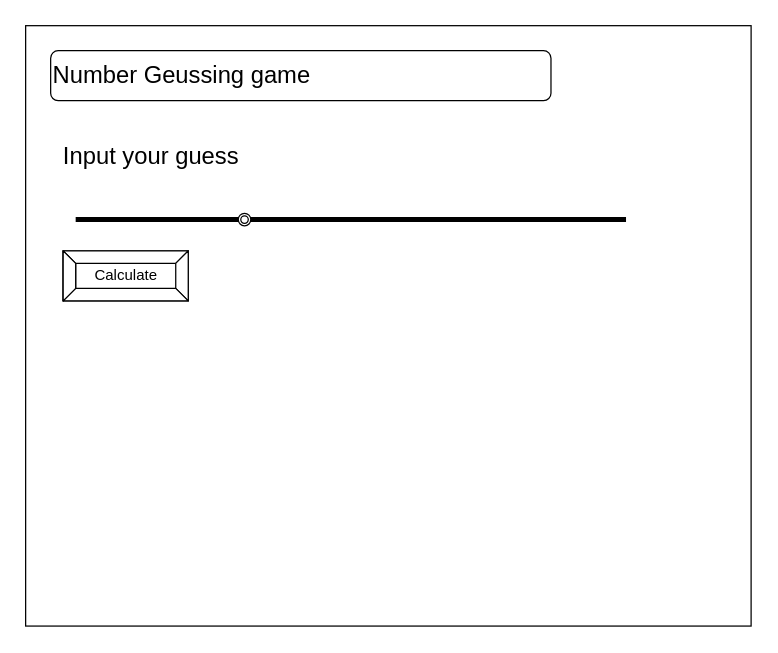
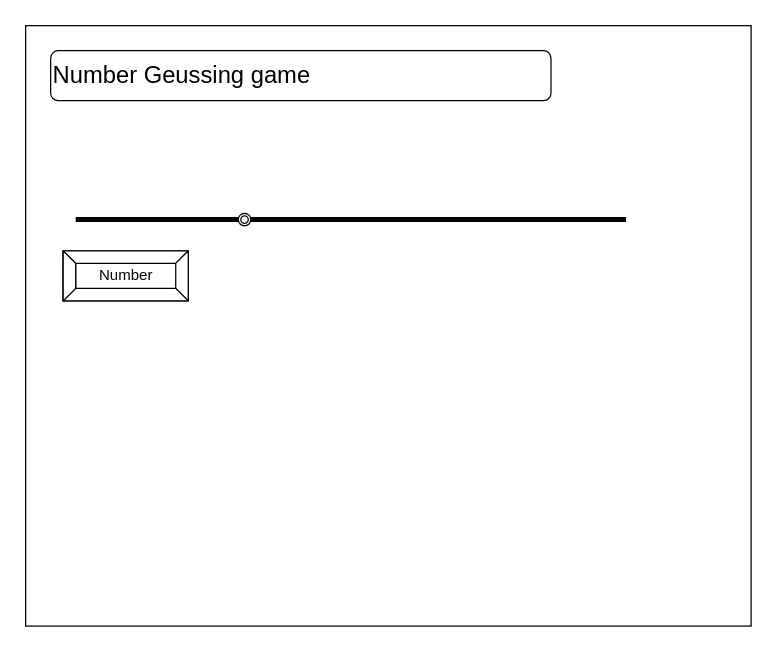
node "Input your guess": removed
node "Calculate": label "Calculate" -> "Number"
